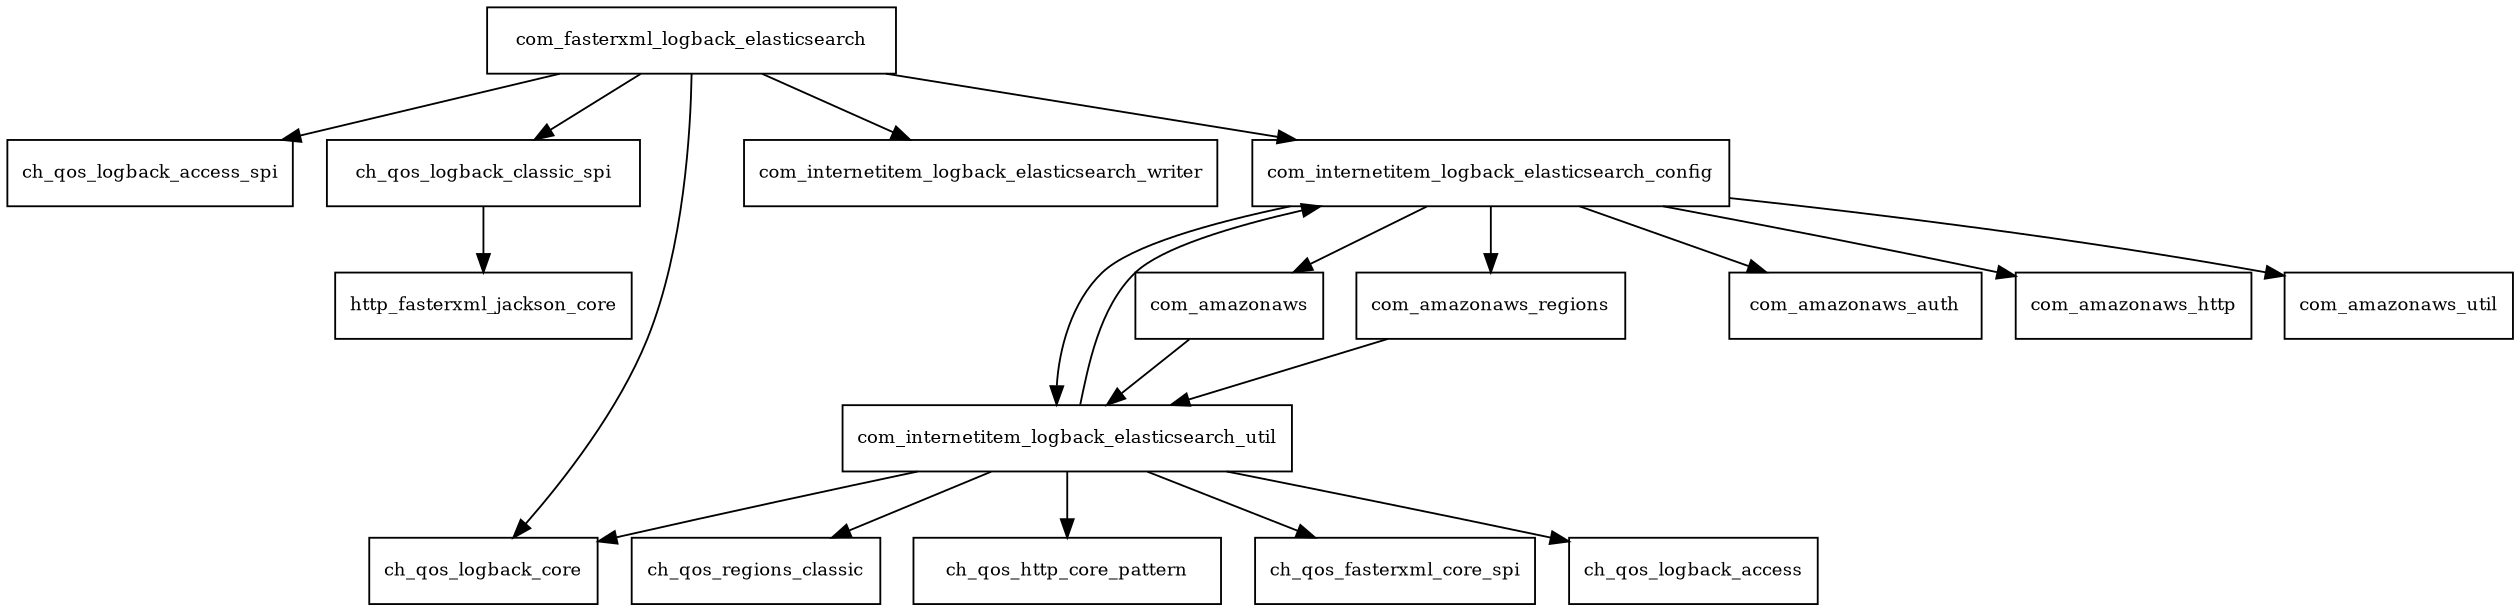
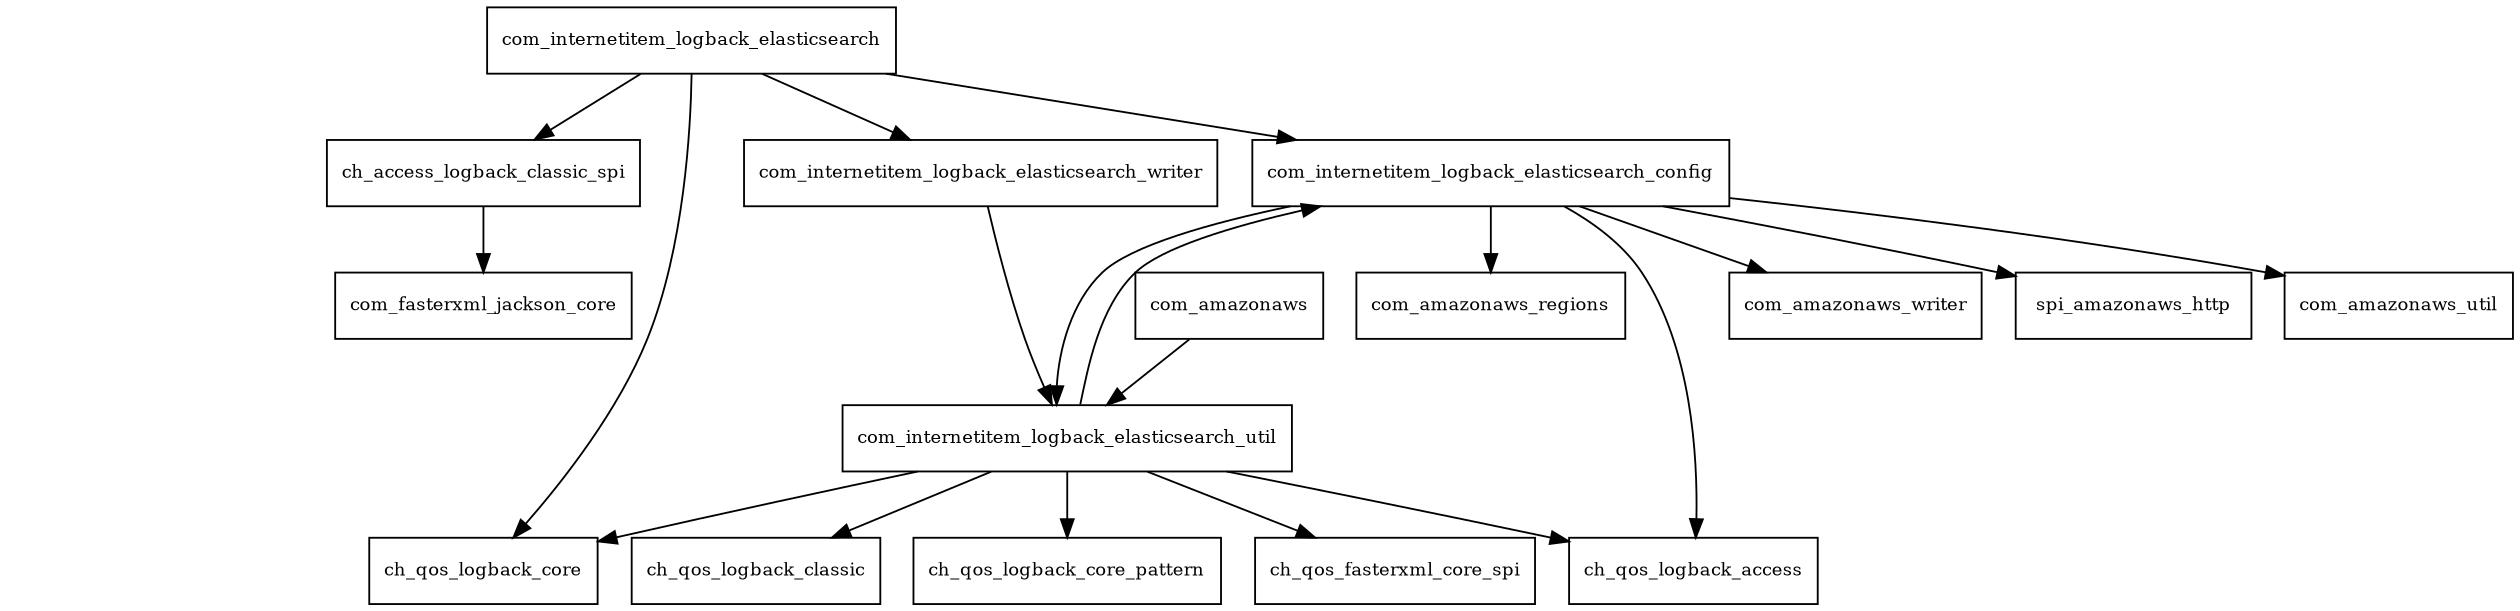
node "com_fasterxml_logback_elasticsearch": label "com_fasterxml_logback_elasticsearch" -> "com_internetitem_logback_elasticsearch"
node "ch_qos_logback_access_spi": removed
node "ch_qos_logback_classic_spi": label "ch_qos_logback_classic_spi" -> "ch_access_logback_classic_spi"
edge "com_internetitem_logback_elasticsearch_config" -> "com_amazonaws": now "com_internetitem_logback_elasticsearch_config" -> "ch_qos_logback_access"
node "http_fasterxml_jackson_core": label "http_fasterxml_jackson_core" -> "com_fasterxml_jackson_core"
node "com_amazonaws_auth": label "com_amazonaws_auth" -> "com_amazonaws_writer"
node "com_amazonaws_http": label "com_amazonaws_http" -> "spi_amazonaws_http"
edge "com_amazonaws_regions" -> "com_internetitem_logback_elasticsearch_util": now "com_internetitem_logback_elasticsearch_writer" -> "com_internetitem_logback_elasticsearch_util"
node "ch_qos_regions_classic": label "ch_qos_regions_classic" -> "ch_qos_logback_classic"
node "ch_qos_http_core_pattern": label "ch_qos_http_core_pattern" -> "ch_qos_logback_core_pattern"
